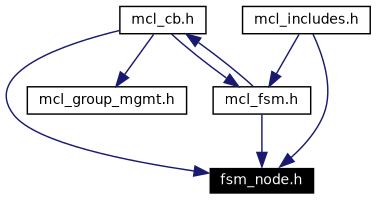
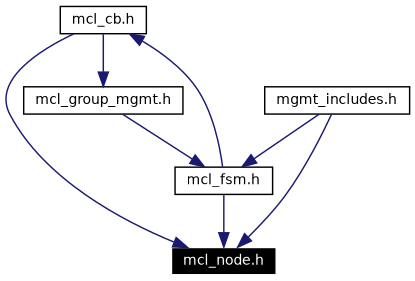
node "mcl_includes.h": label "mcl_includes.h" -> "mgmt_includes.h"
edge "mcl_cb.h" -> "mcl_fsm.h": now "mcl_group_mgmt.h" -> "mcl_fsm.h"
node "fsm_node.h": label "fsm_node.h" -> "mcl_node.h"
